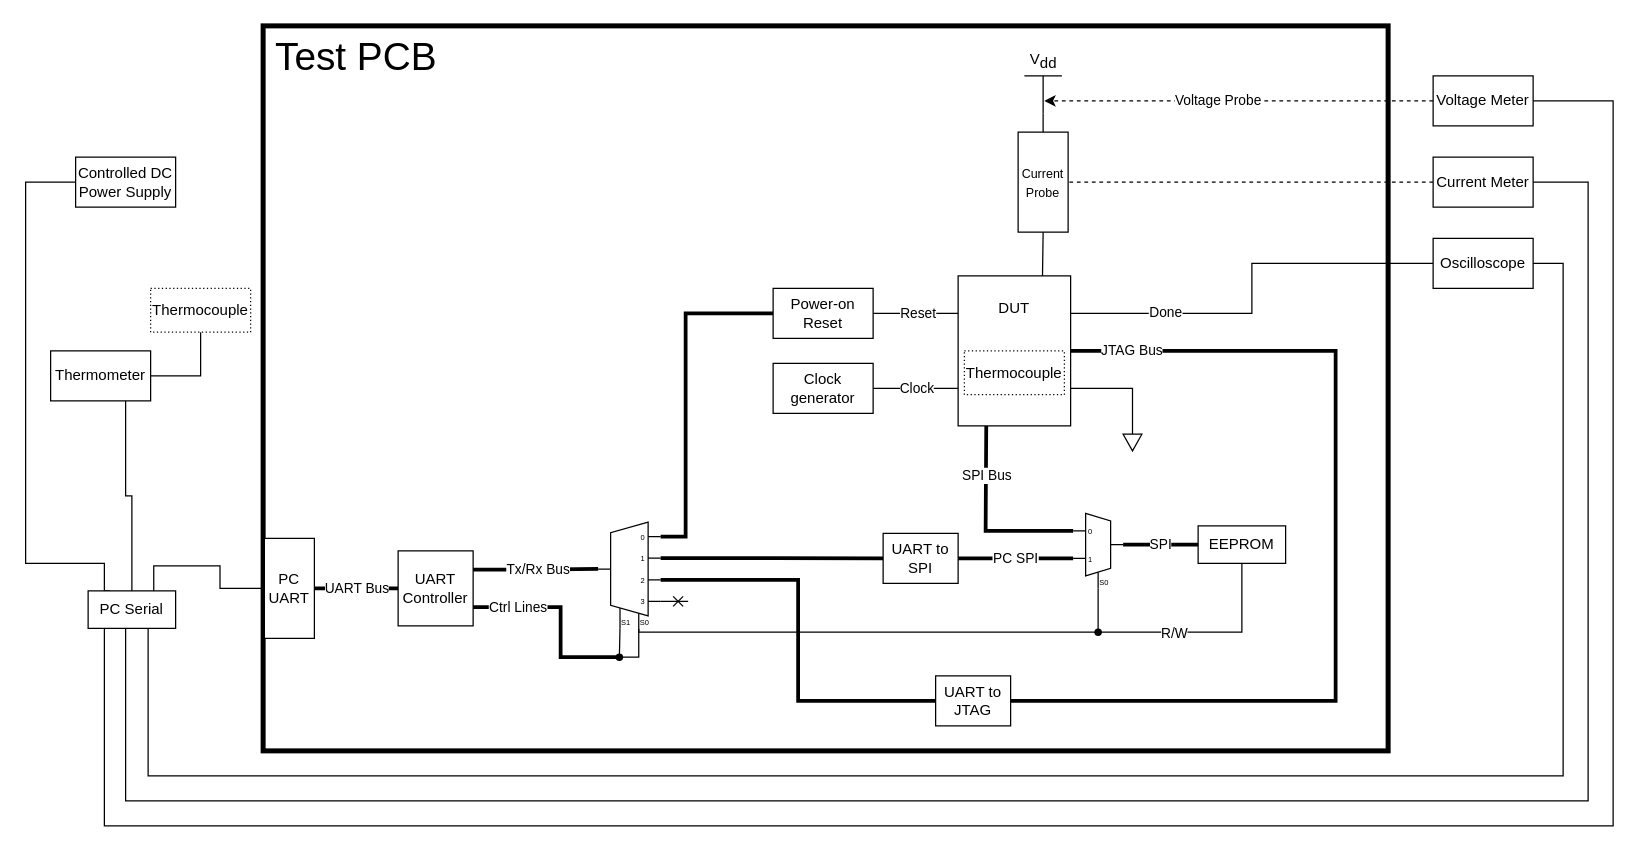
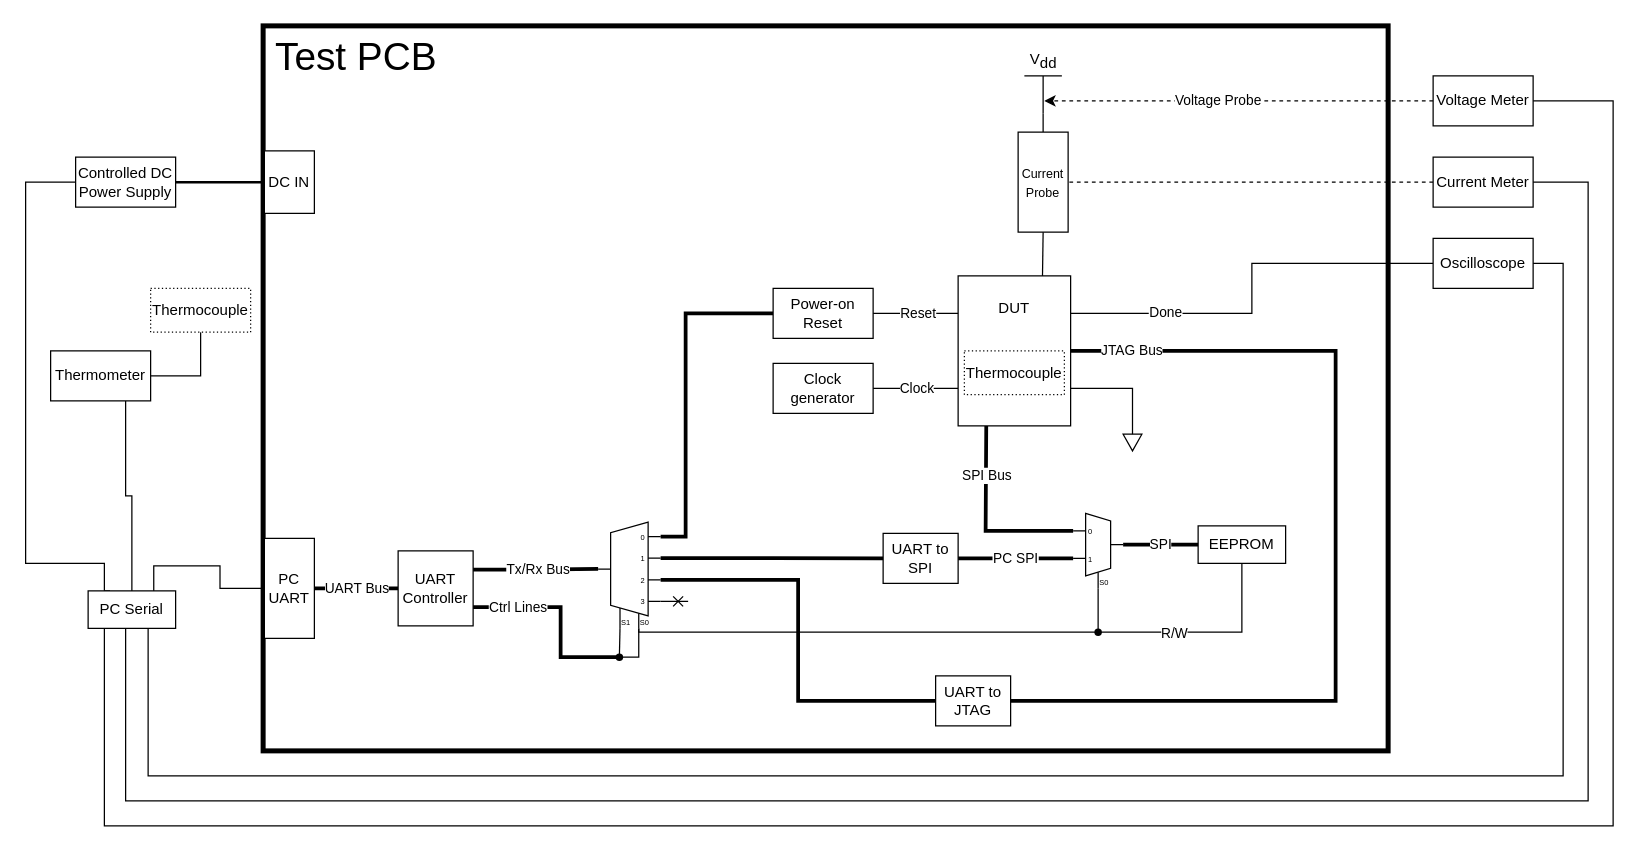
edge "Controlled DC Power Supply" -- "DC IN": added
node "DC IN": added
